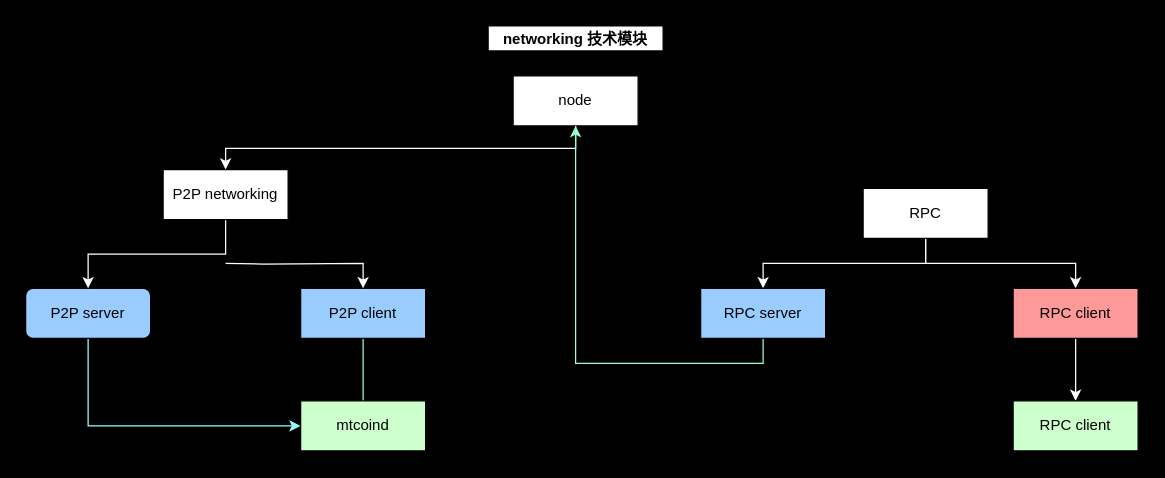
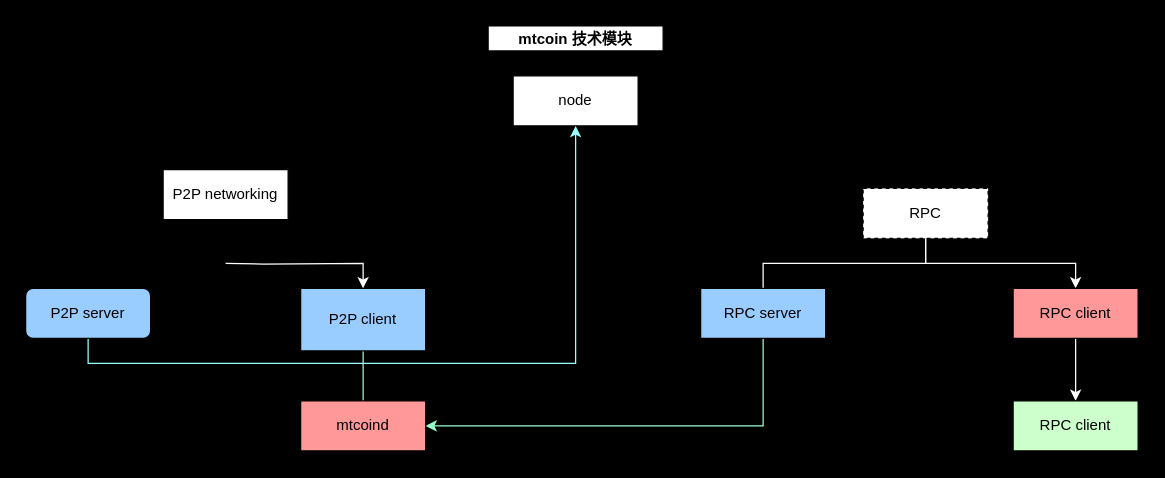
node "networking 技术模块": label "networking 技术模块" -> "mtcoin 技术模块"
edge "node" -> "P2P networking": removed
node "RPC": style solid -> dashed
edge "P2P networking" -> "P2P server": removed
edge "RPC" -> "RPC server": arrowhead classic -> none
node "P2P client": size 125x50 -> 125x63
edge "RPC server" -> "node": now "RPC server" -> "mtcoind"
edge "P2P server" -> "mtcoind": now "P2P server" -> "node"
node "mtcoind": fillcolor #ccffcc -> #ff9999
